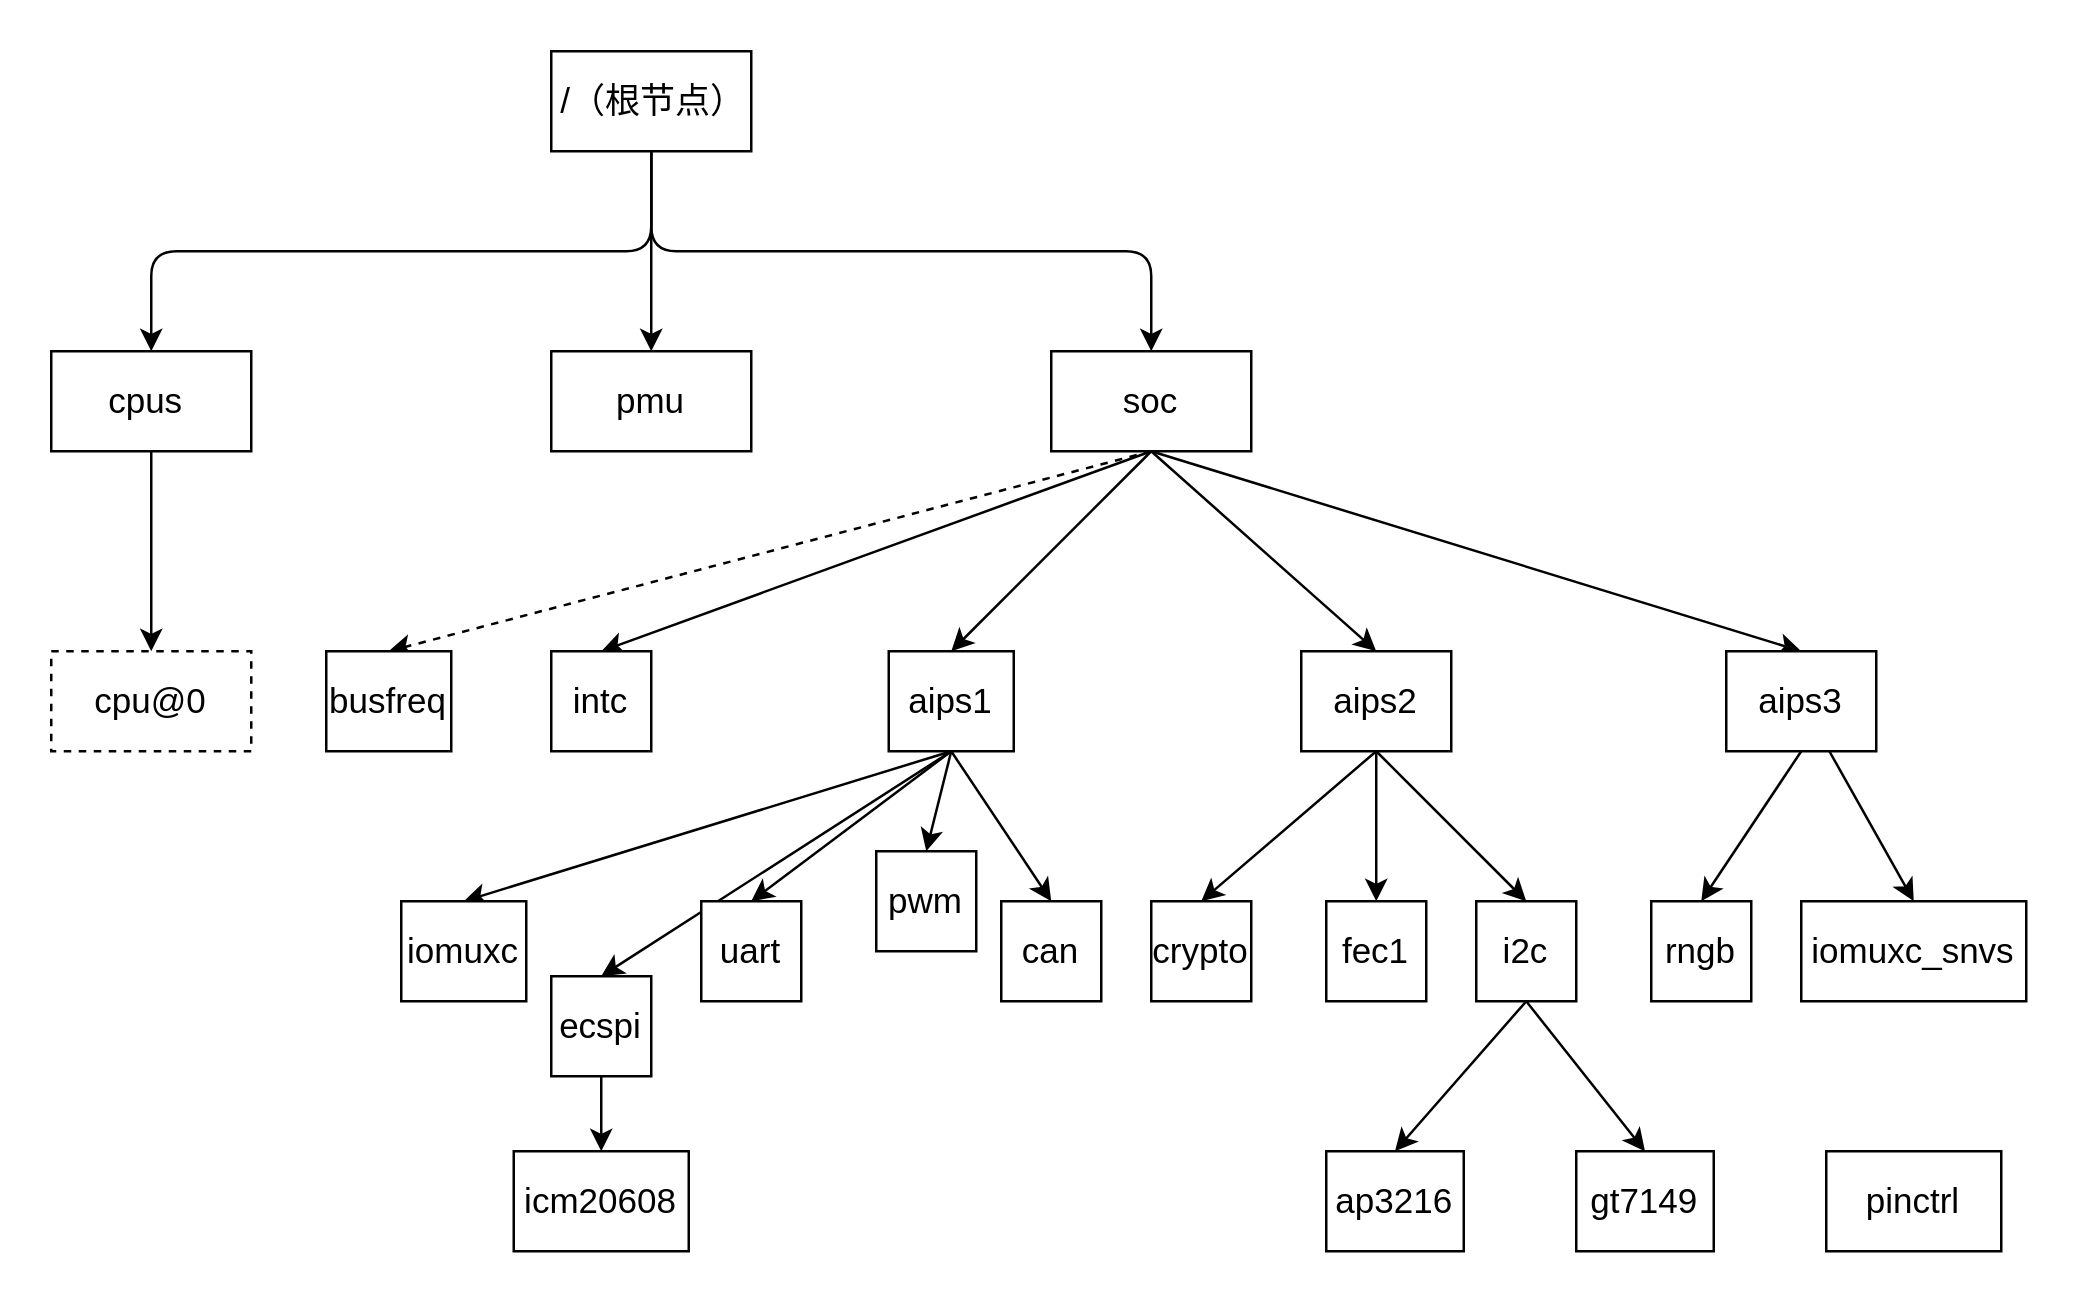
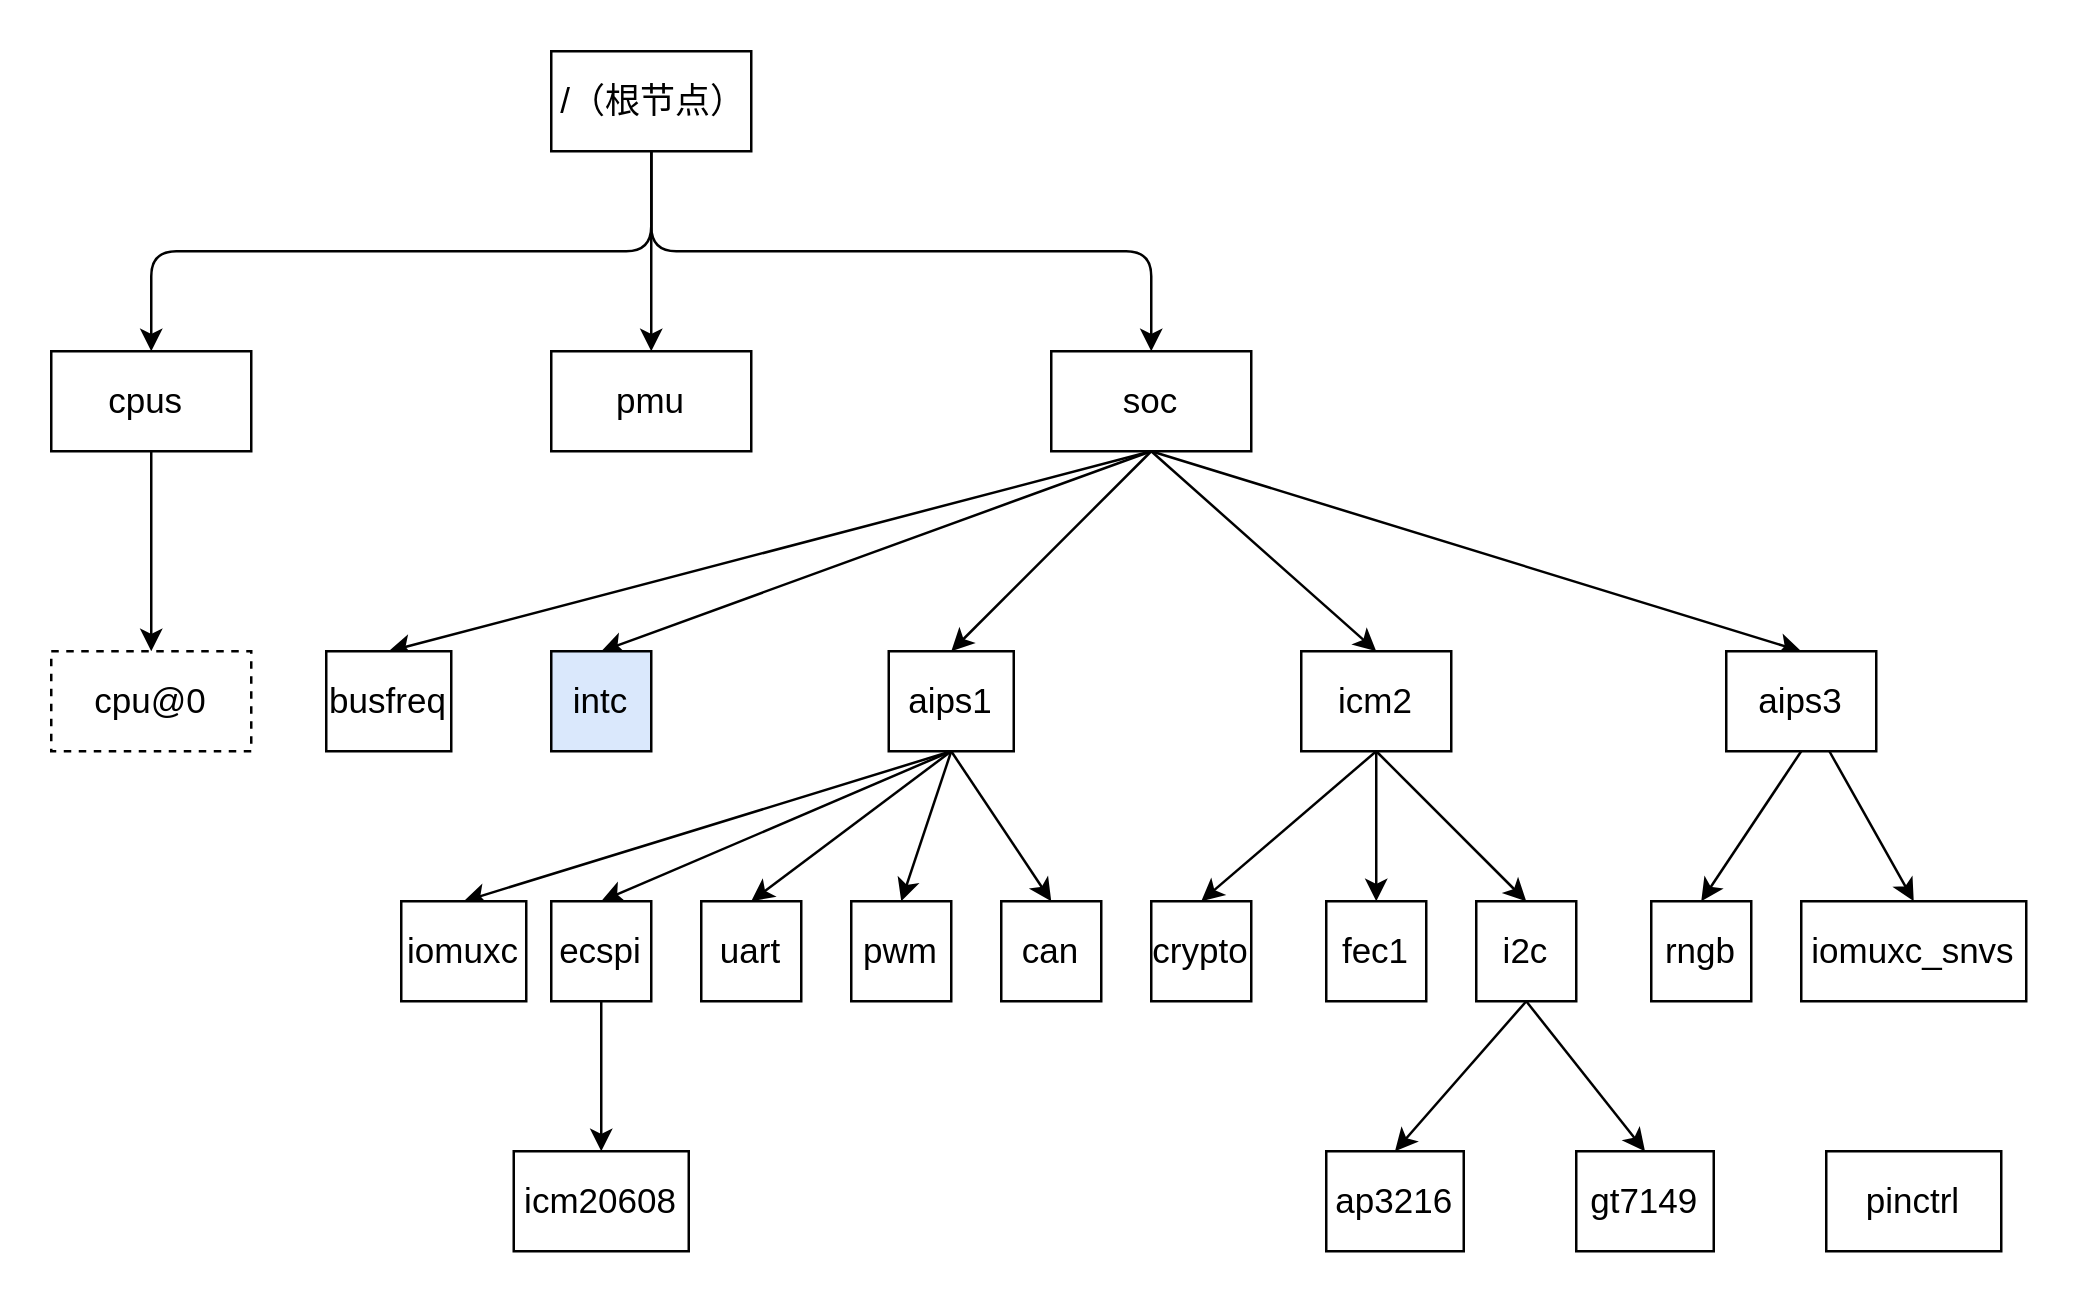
edge "soc" -> "busfreq": style dashed -> solid
node "intc": fillcolor #ffffff -> #dae8fc
node "aips2": label "aips2" -> "icm2"
node "pwm": moved (926, 901) -> (901, 951)
node "ecspi": moved (601, 1026) -> (601, 951)
